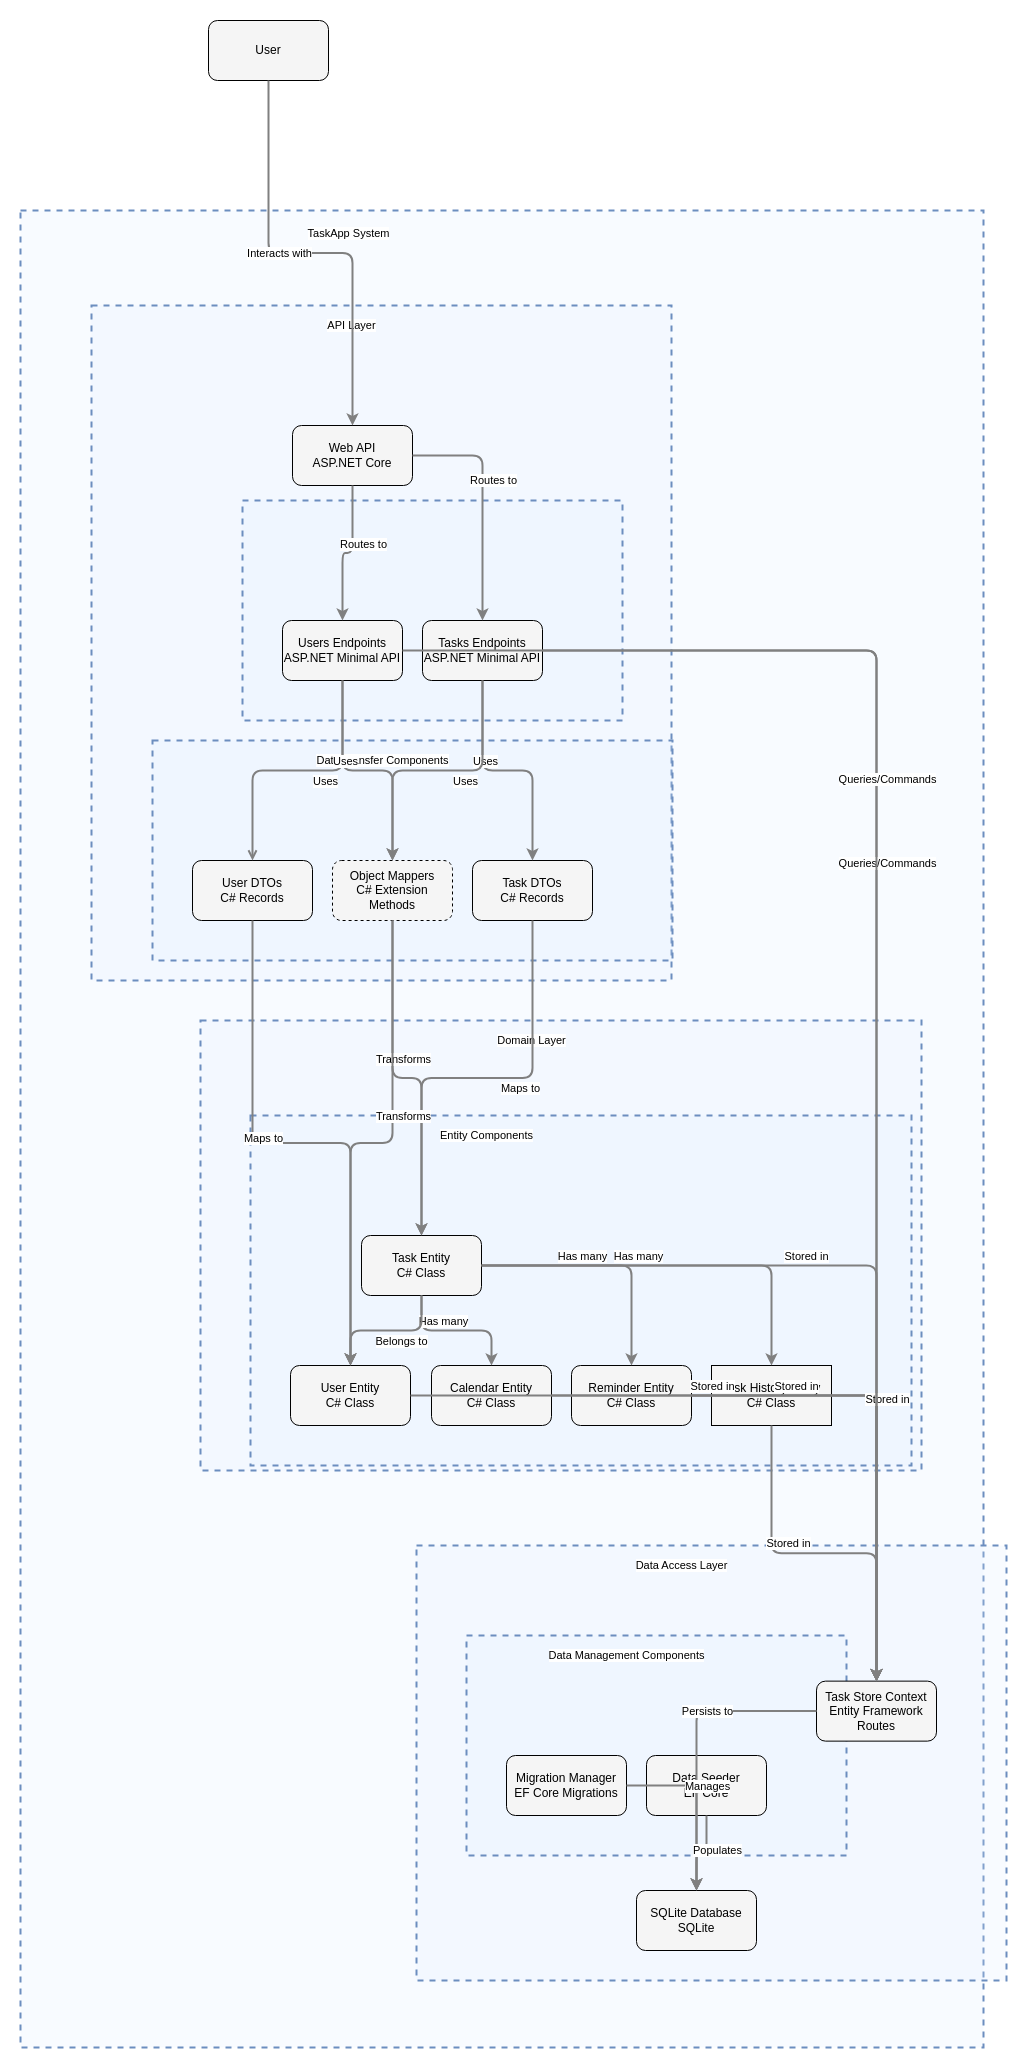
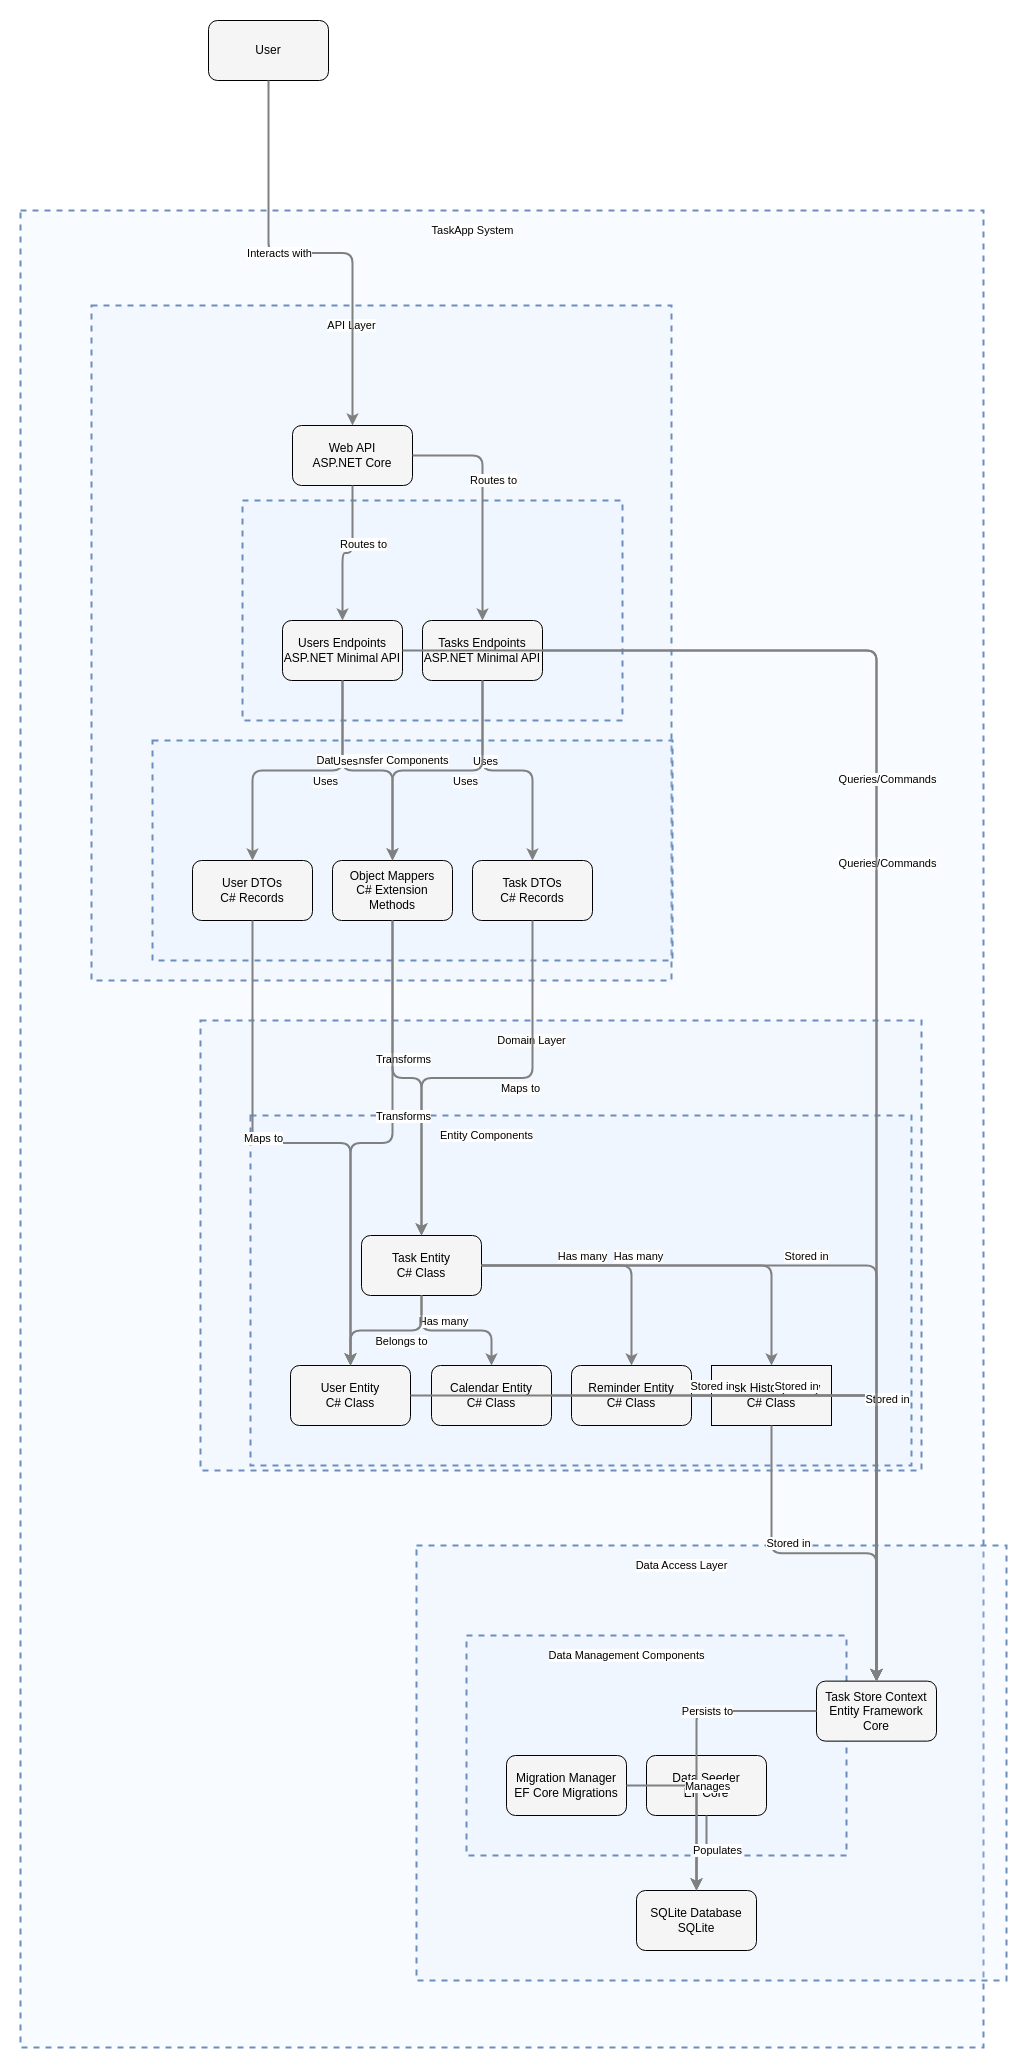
node "TaskApp System": size 640x30 -> 887x24
edge "Users Endpoints ASP.NET Minimal API" -> "User DTOs C# Records": arrowhead open -> classic
node "Object Mappers C# Extension Methods": style dashed -> solid
node "Task Store Context Entity Framework Routes": label "Task Store Context Entity Framework Routes" -> "Task Store Context Entity Framework Core"
